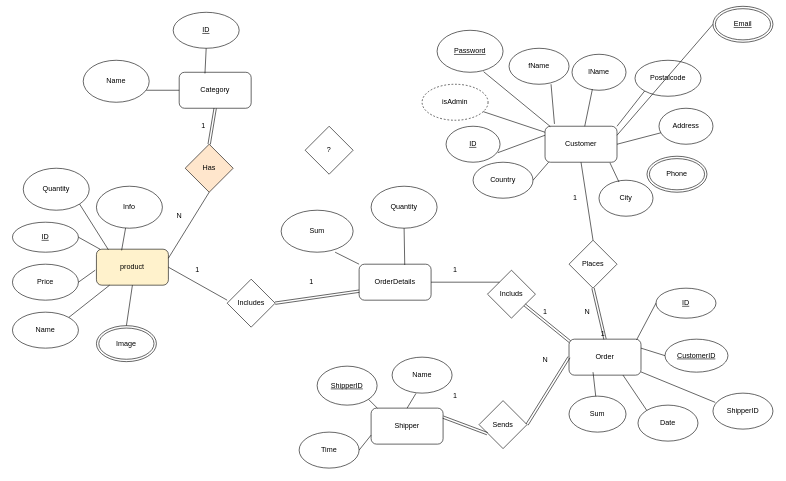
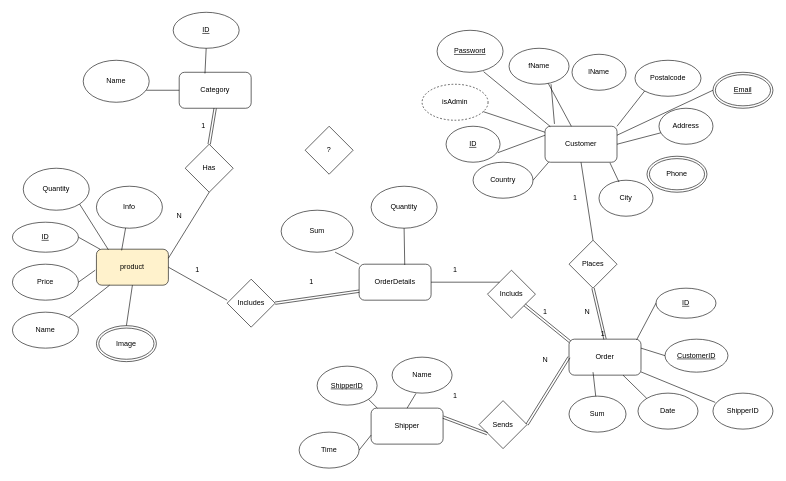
node "Email": moved (743, 24) -> (743, 90)
edge "lName" -- "Customer": now "fName" -- "Customer"
node "Has": fillcolor #ffe6cc -> #ffffff
node "Date": moved (668, 423) -> (668, 411)
